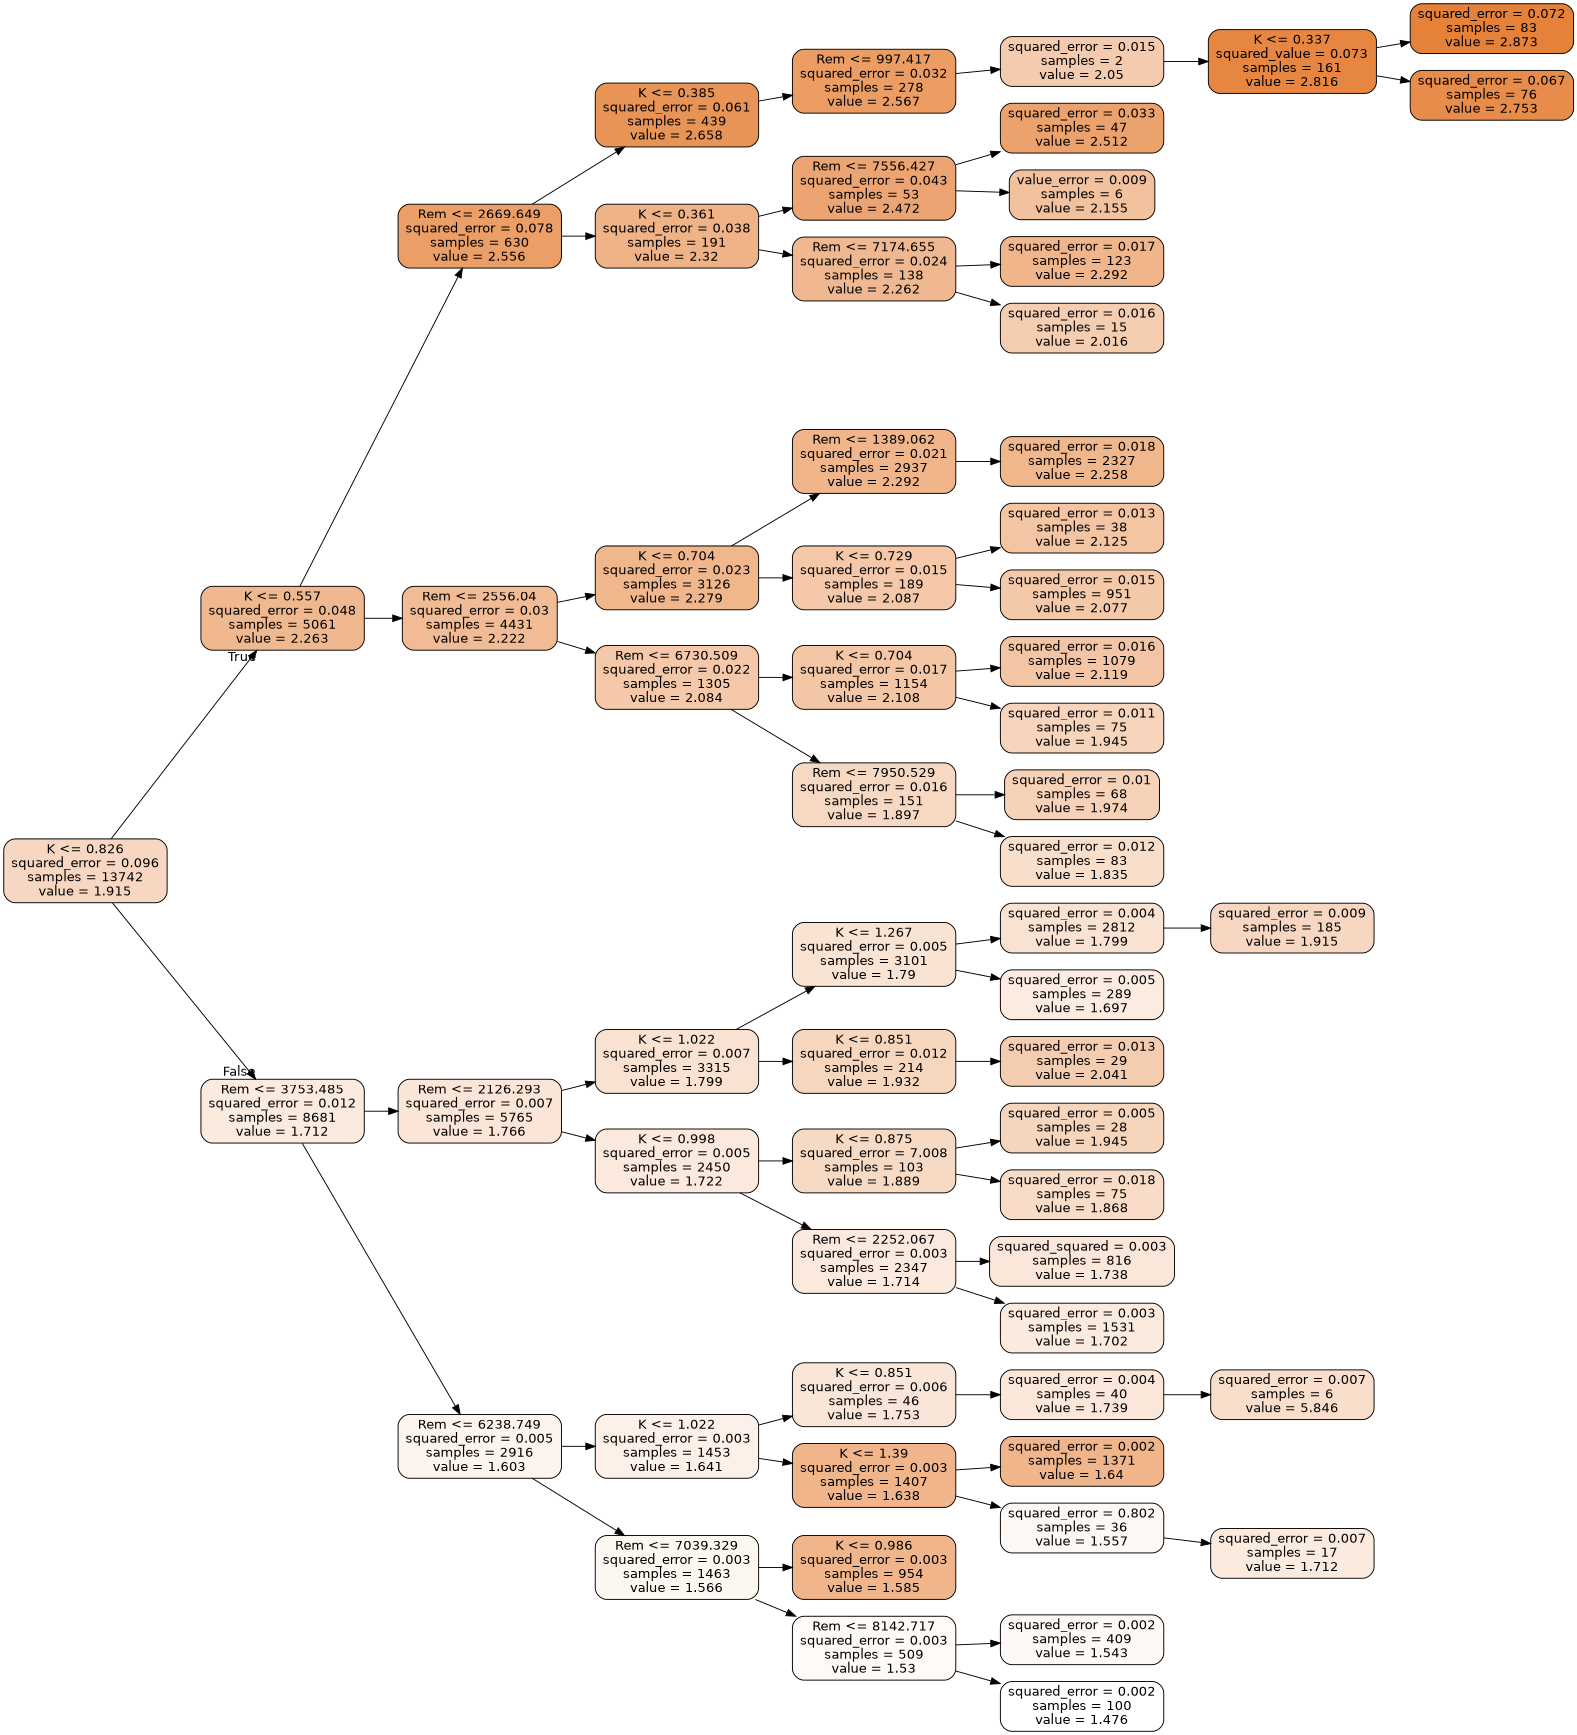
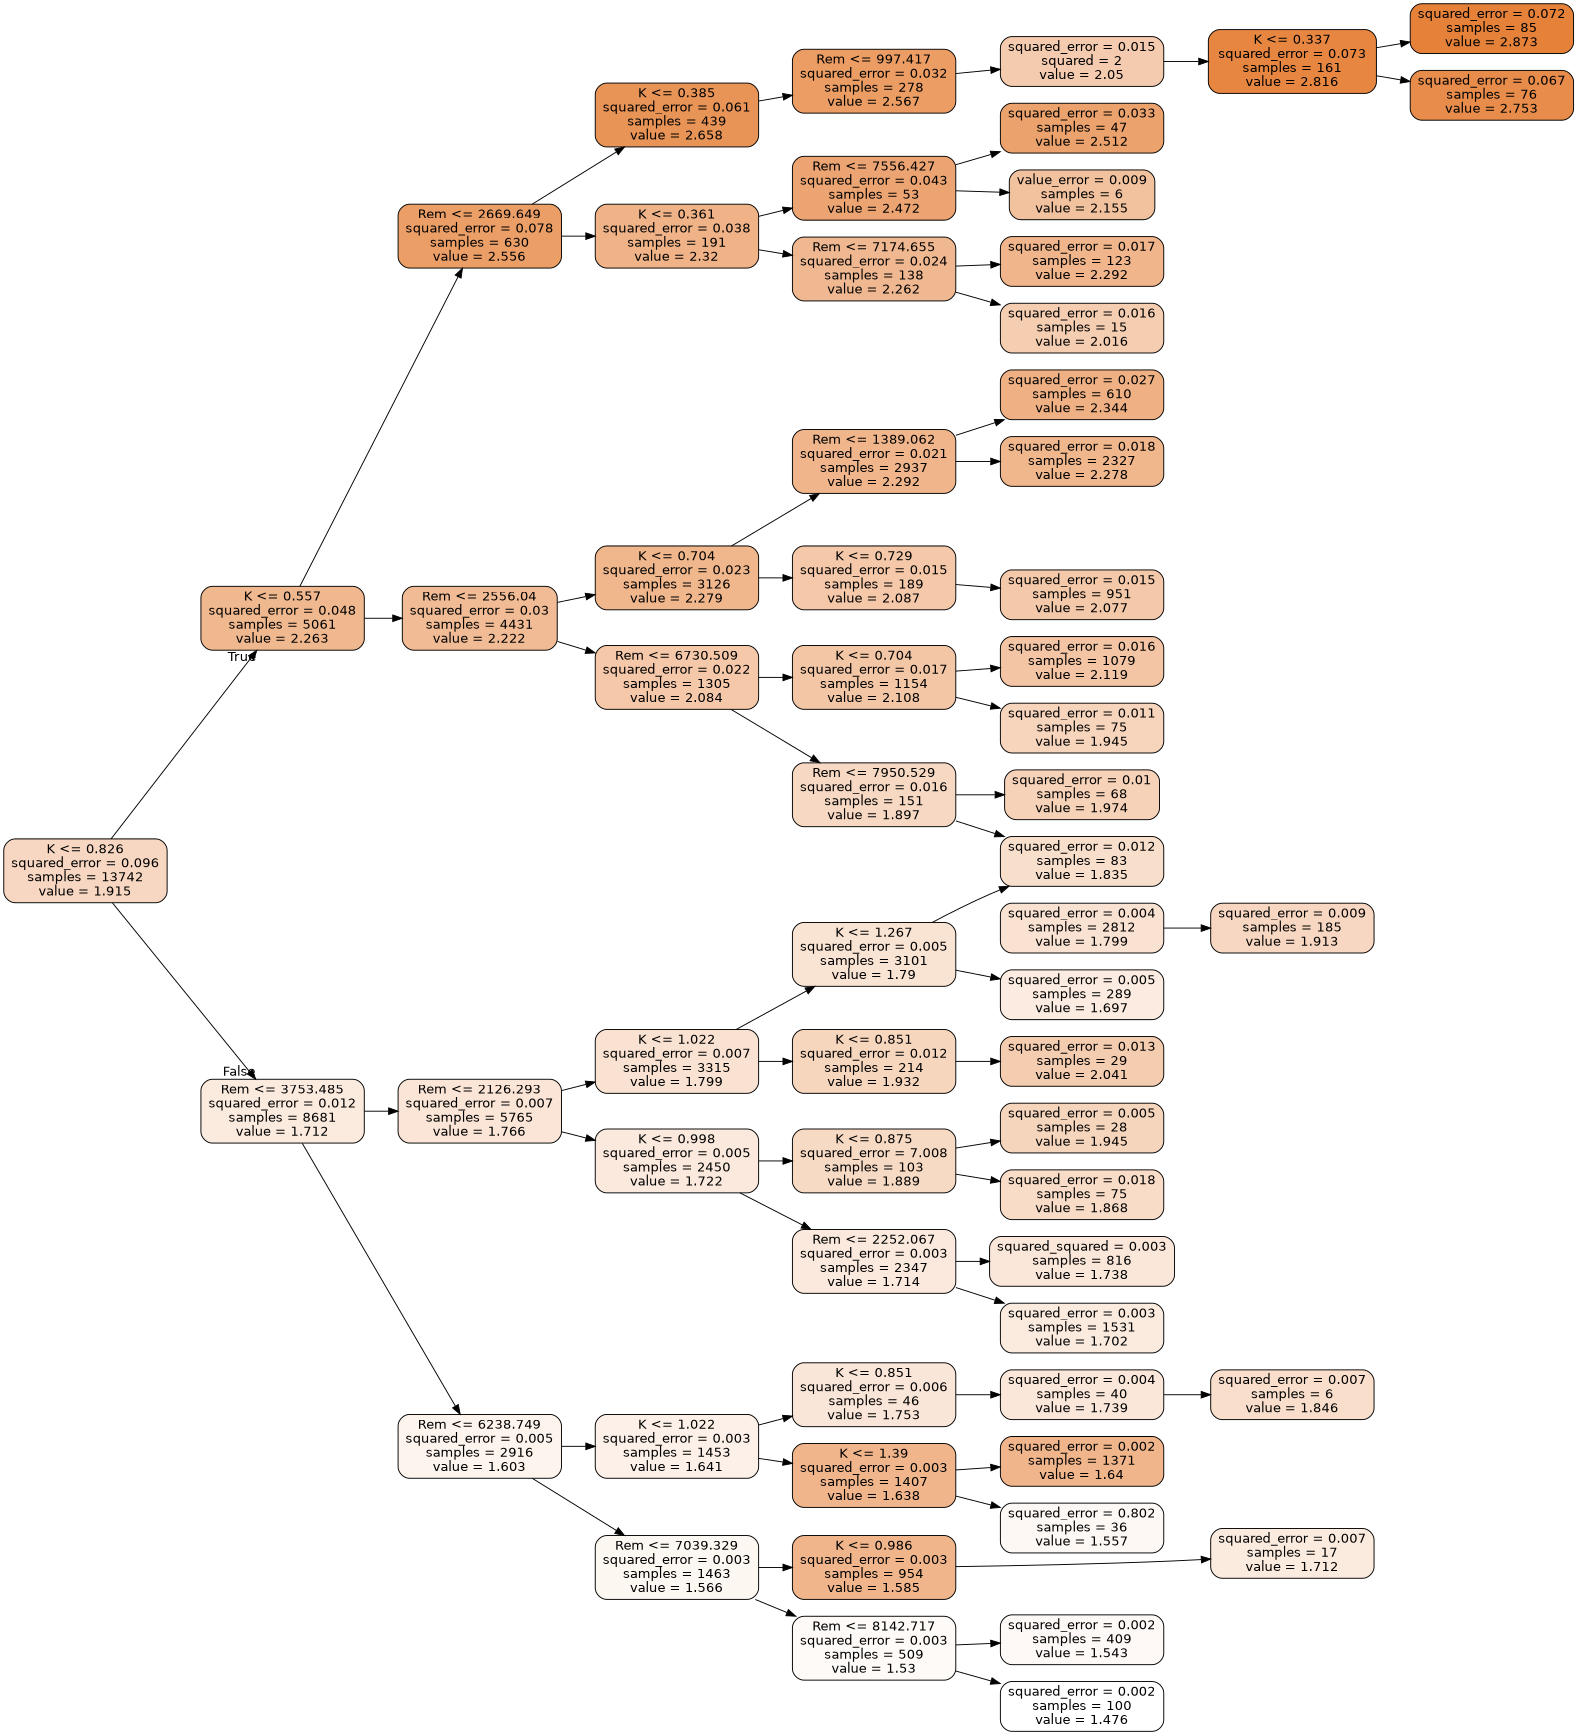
node "squared_error = 0.072 samples = 83 value = 2.873": label "squared_error = 0.072 samples = 83 value = 2.873" -> "squared_error = 0.072 samples = 85 value = 2.873"
node "squared_error = 0.015 samples = 2 value = 2.05": label "squared_error = 0.015 samples = 2 value = 2.05" -> "squared_error = 0.015 squared = 2 value = 2.05"
node "K <= 0.337 squared_value = 0.073 samples = 161 value = 2.816": label "K <= 0.337 squared_value = 0.073 samples = 161 value = 2.816" -> "K <= 0.337 squared_error = 0.073 samples = 161 value = 2.816"
node "squared_error = 0.027 samples = 610 value = 2.344": added
node "squared_error = 0.018 samples = 2327 value = 2.258": label "squared_error = 0.018 samples = 2327 value = 2.258" -> "squared_error = 0.018 samples = 2327 value = 2.278"
node "squared_error = 0.013 samples = 38 value = 2.125": removed
node "squared_error = 0.009 samples = 185 value = 1.915": label "squared_error = 0.009 samples = 185 value = 1.915" -> "squared_error = 0.009 samples = 185 value = 1.913"
edge "K <= 1.267 squared_error = 0.005 samples = 3101 value = 1.79" -> "squared_error = 0.004 samples = 2812 value = 1.799": now "K <= 1.267 squared_error = 0.005 samples = 3101 value = 1.79" -> "squared_error = 0.012 samples = 83 value = 1.835"
node "squared_error = 0.007 samples = 6 value = 5.846": label "squared_error = 0.007 samples = 6 value = 5.846" -> "squared_error = 0.007 samples = 6 value = 1.846"
edge "squared_error = 0.802 samples = 36 value = 1.557" -> "squared_error = 0.007 samples = 17 value = 1.712": now "K <= 0.986 squared_error = 0.003 samples = 954 value = 1.585" -> "squared_error = 0.007 samples = 17 value = 1.712"
